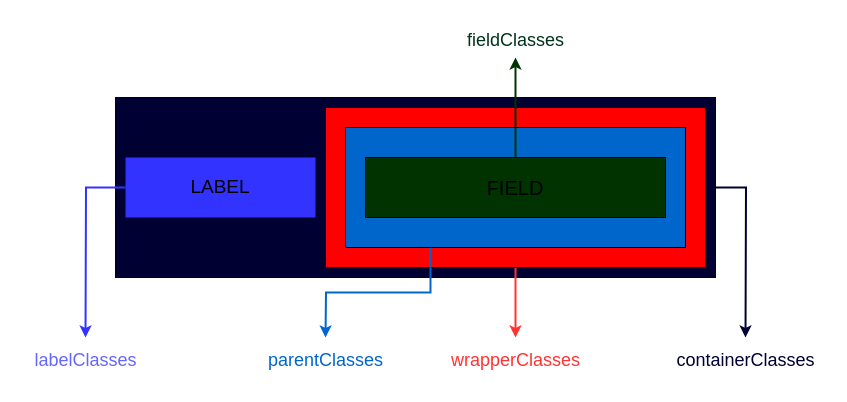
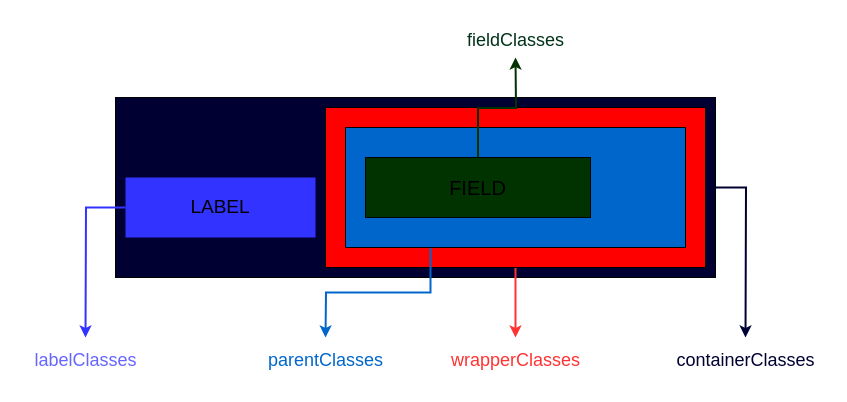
node "LABEL": moved (221, 188) -> (221, 208)
node "FIELD": size 300x60 -> 225x60
